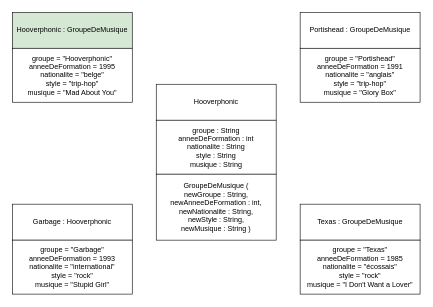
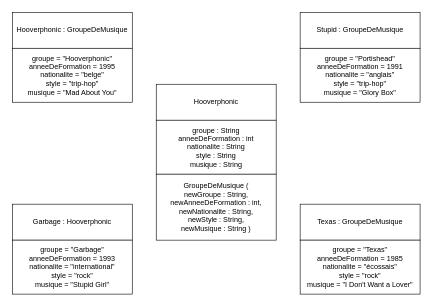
node "Hooverphonic : GroupeDeMusique": fillcolor #d5e8d4 -> #ffffff
node "Portishead : GroupeDeMusique": label "Portishead : GroupeDeMusique" -> "Stupid : GroupeDeMusique"
